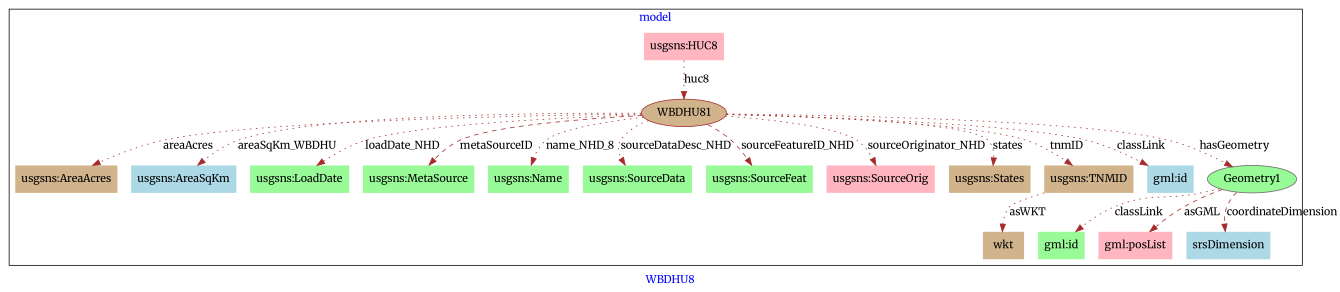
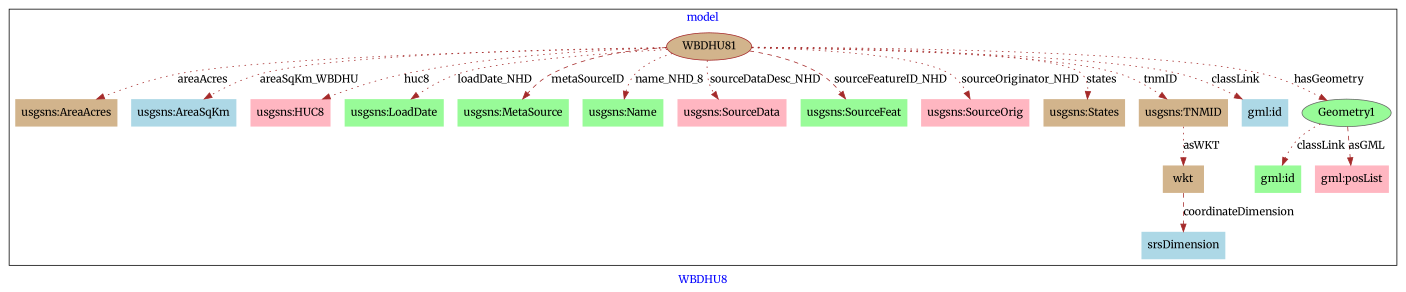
edge "usgsns:HUC8" -> "WBDHU81": reversed
node "usgsns:SourceData": fillcolor palegreen -> lightpink
edge "Geometry1" -> "srsDimension": now "wkt" -> "srsDimension"
